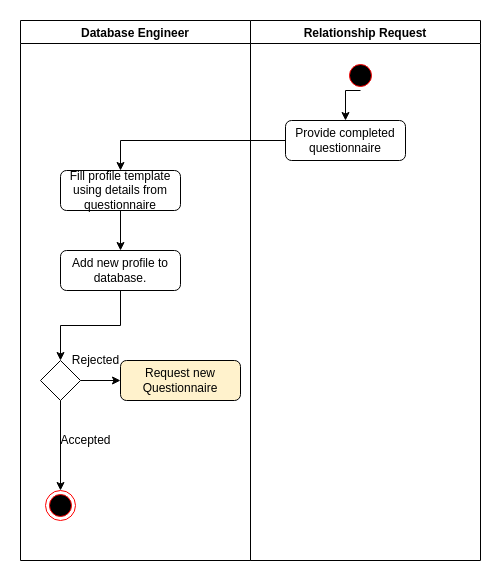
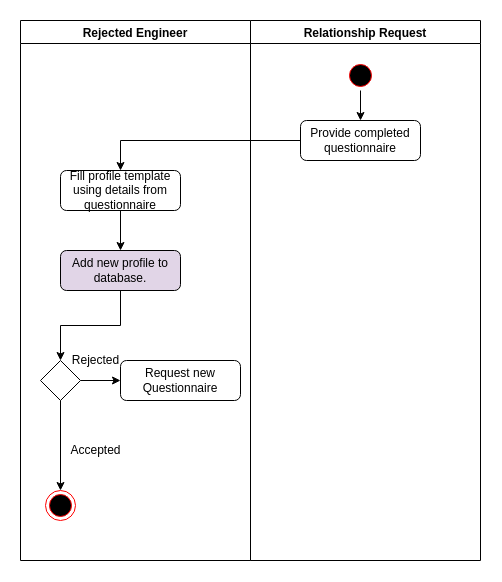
node "Database Engineer": label "Database Engineer" -> "Rejected Engineer"
node "Provide completed questionnaire": moved (346, 141) -> (361, 141)
node "Add new profile to database.": fillcolor #ffffff -> #e1d5e7
node "Request new Questionnaire": fillcolor #fff2cc -> #ffffff
node "Accepted": moved (86, 441) -> (96, 451)
